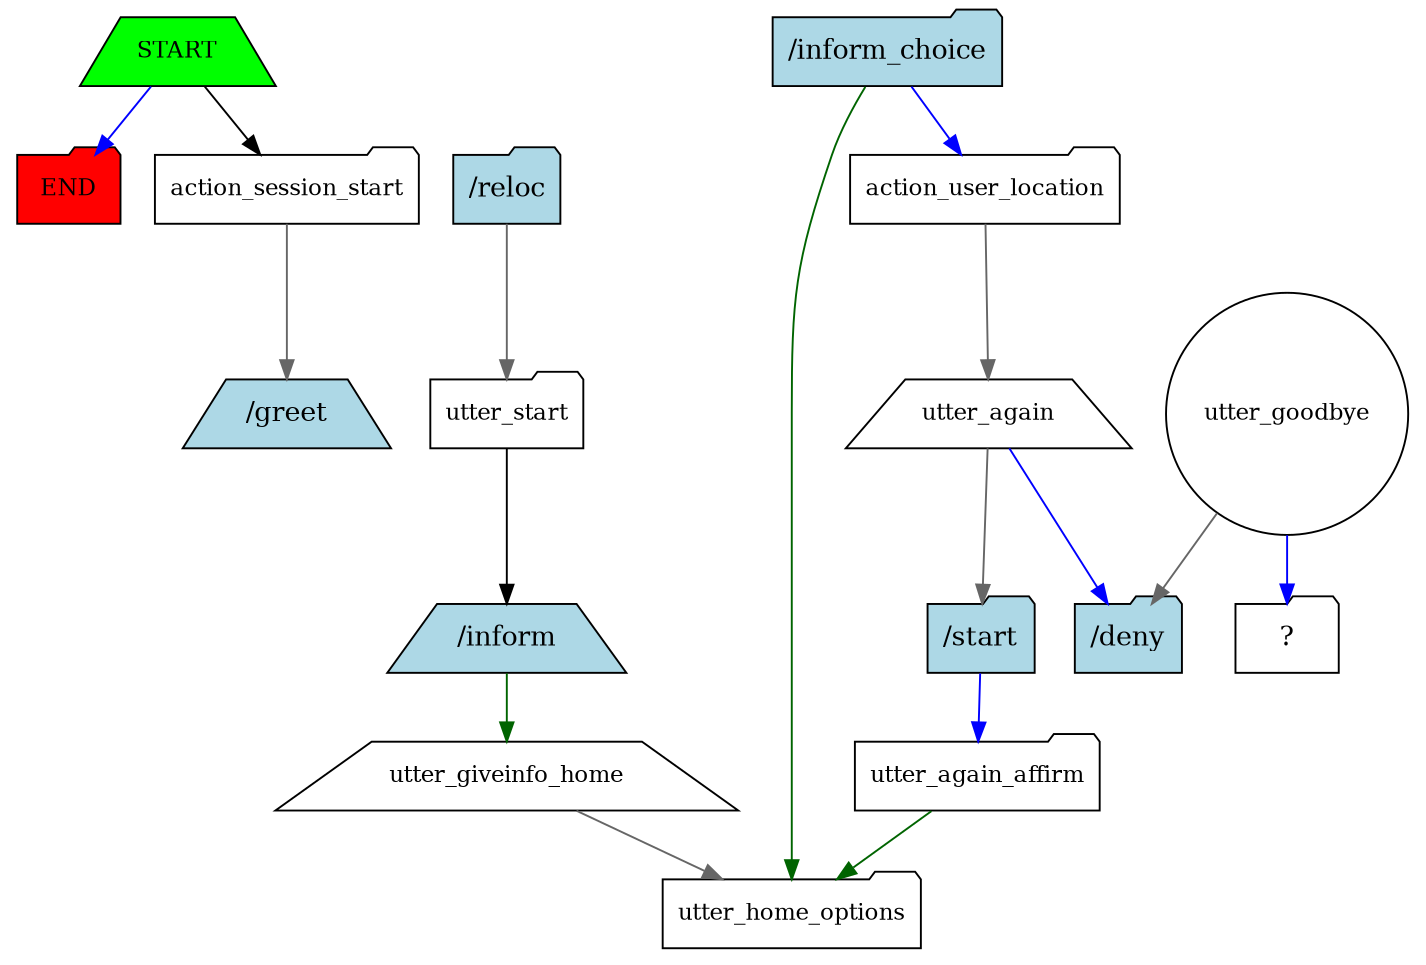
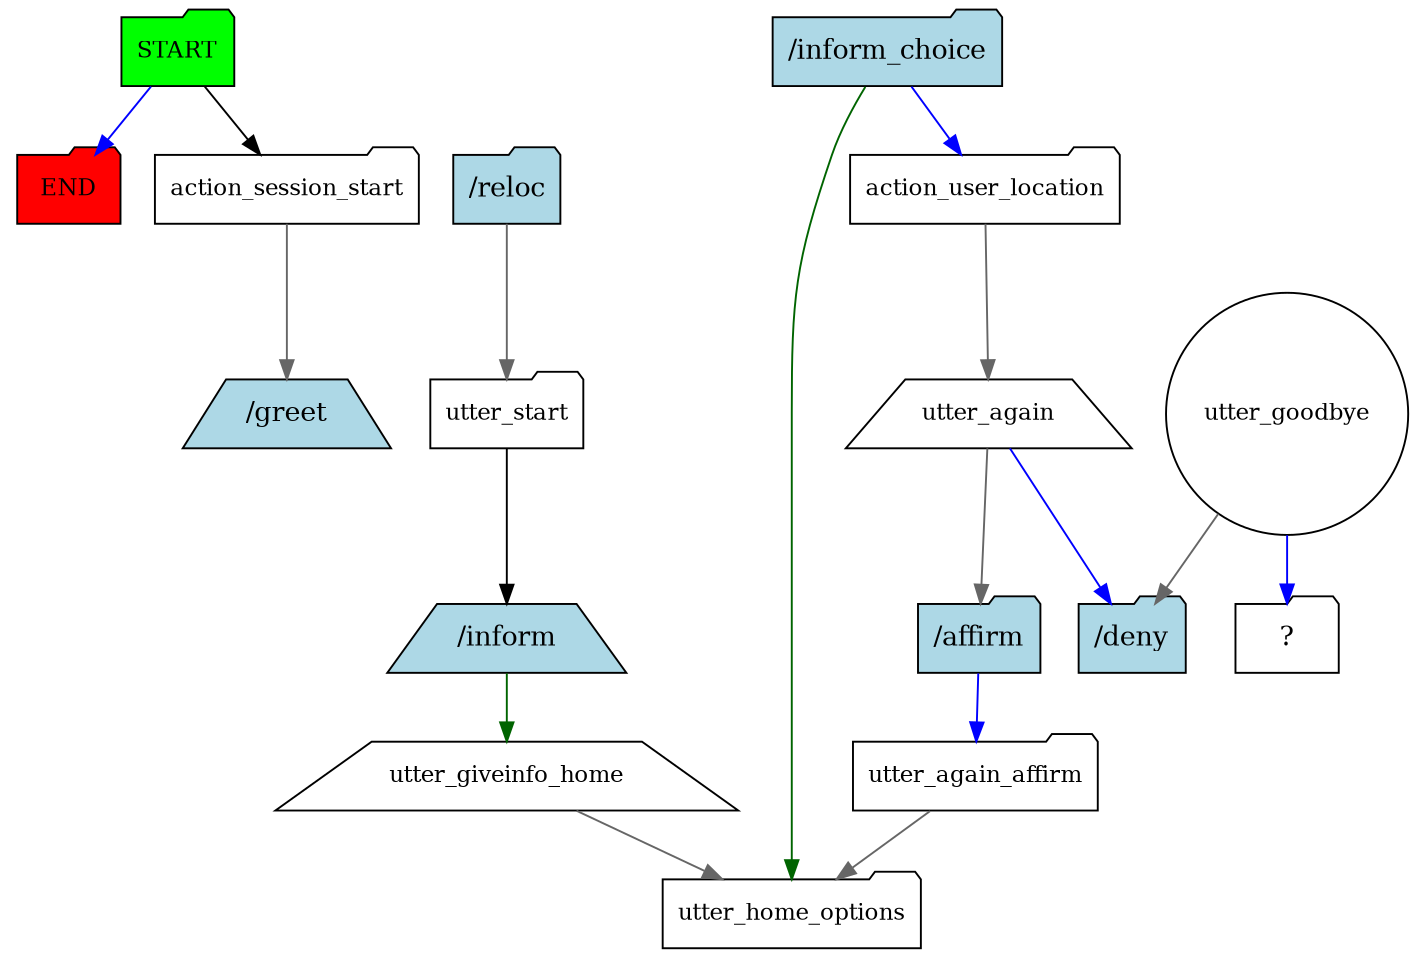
node "START": shape trapezium -> folder
node "/start": label "/start" -> "/affirm"
edge "utter_again_affirm" -> "utter_home_options": color darkgreen -> gray40
